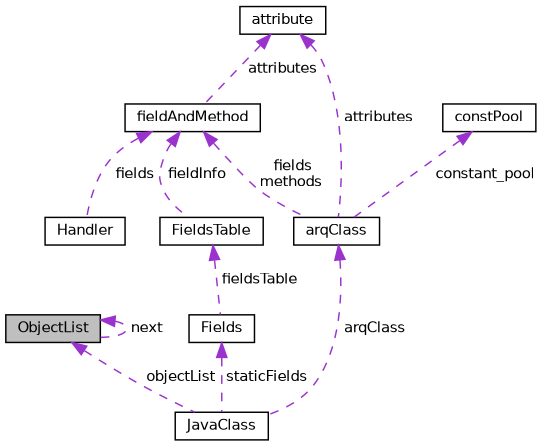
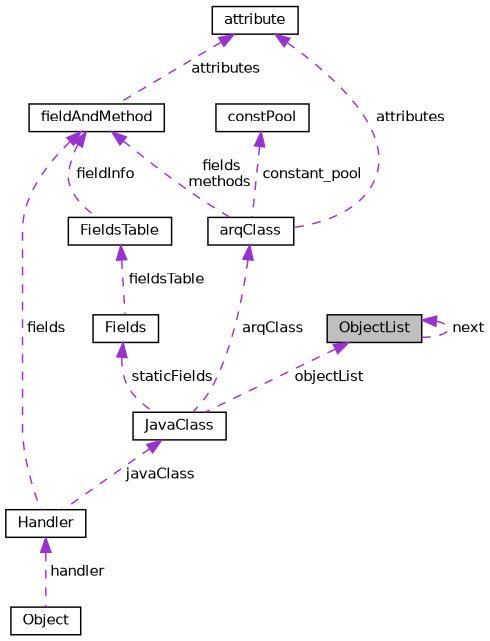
edge "Handler" -> "JavaClass": added, label "javaClass"
node "Object": added
